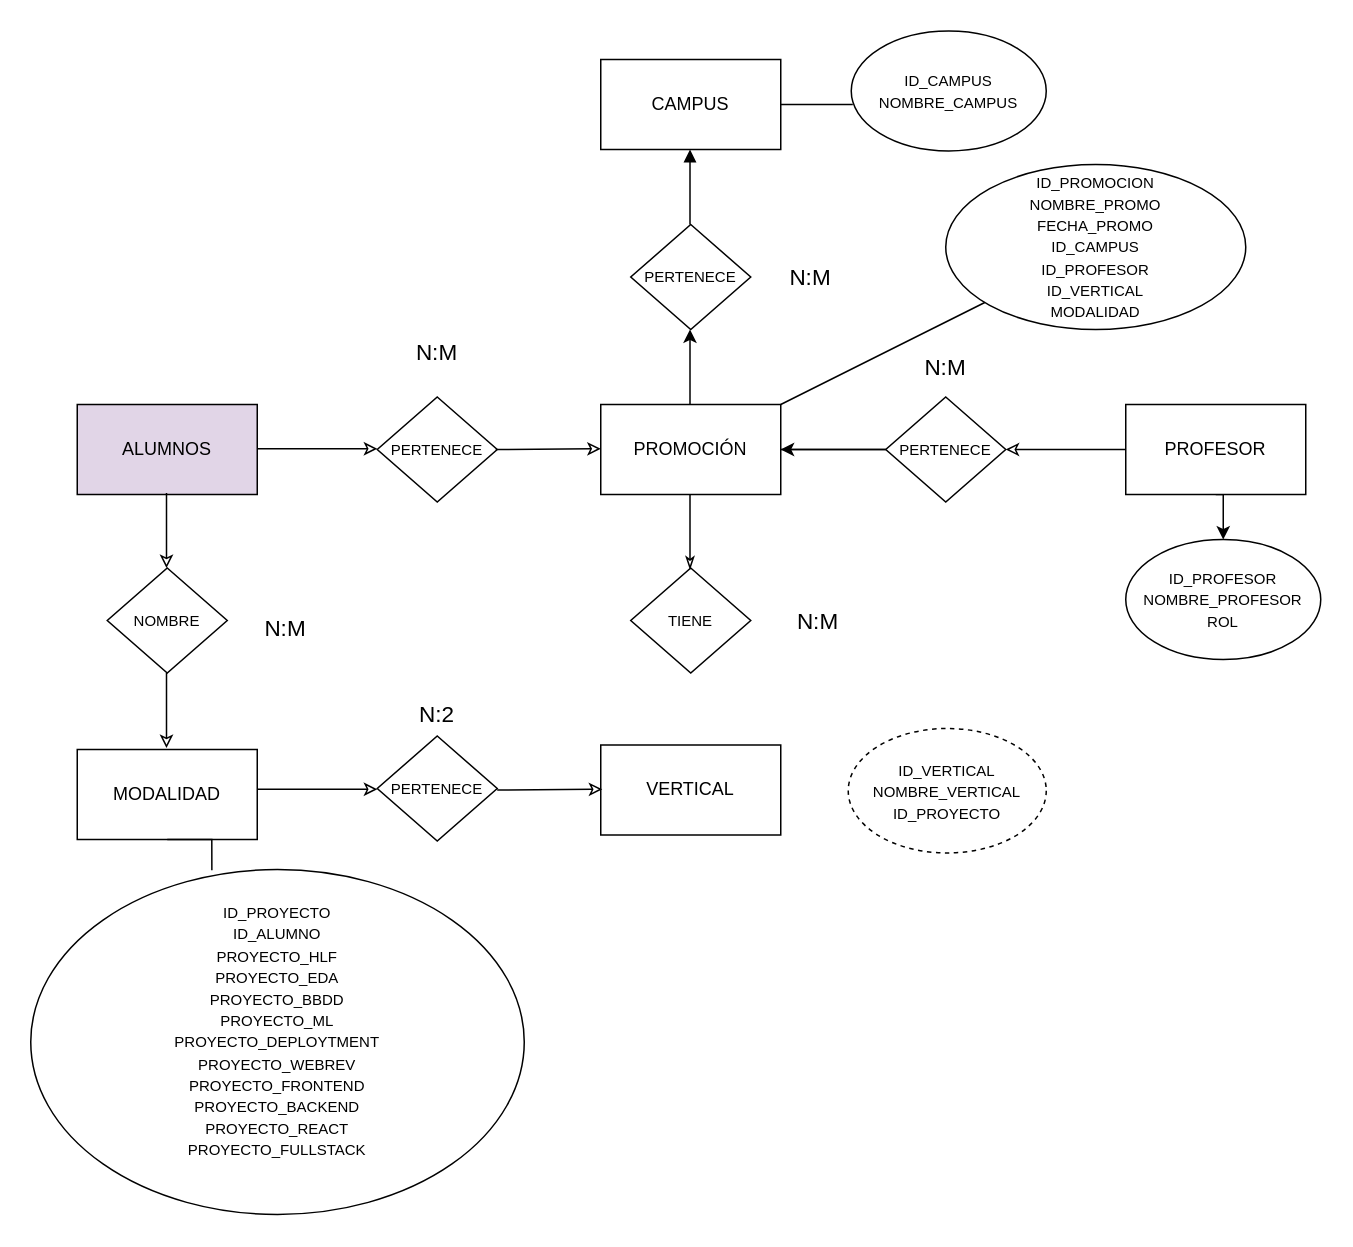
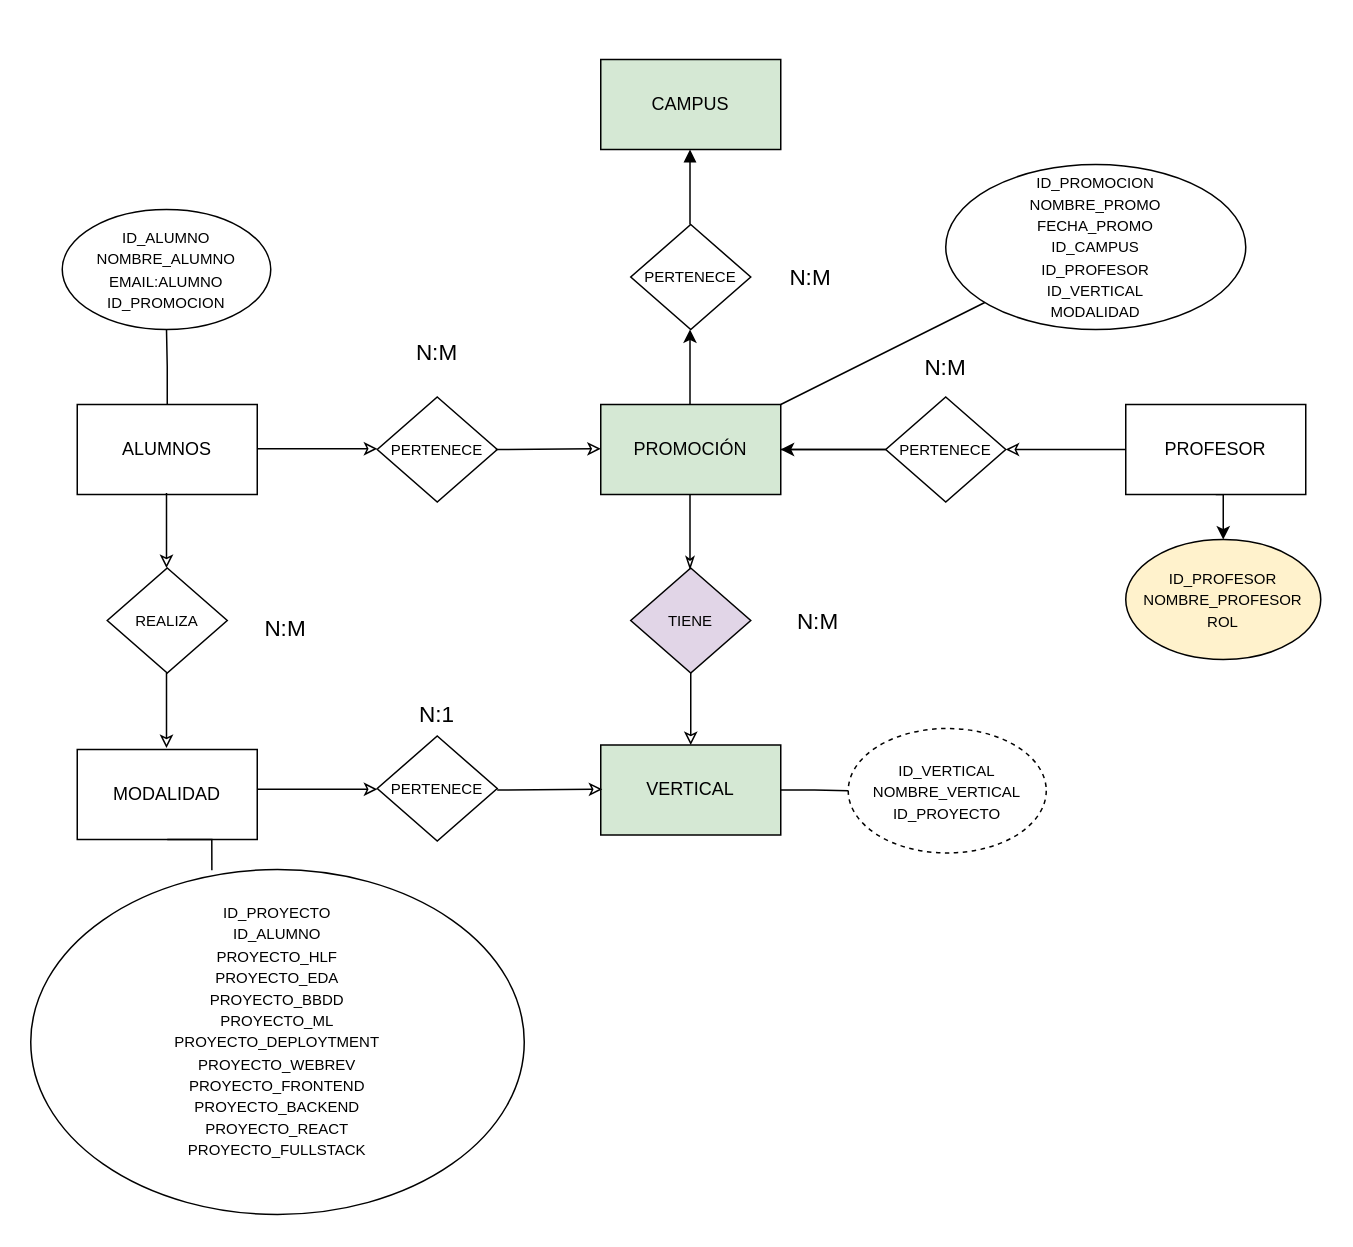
node "ID_CAMPUS NOMBRE_CAMPUS": removed
node "CAMPUS": fillcolor #ffffff -> #d5e8d4
edge "ID_CAMPUS NOMBRE_CAMPUS" -- "CAMPUS": removed
node "ID_ALUMNO NOMBRE_ALUMNO EMAIL:ALUMNO ID_PROMOCION": added
edge "ID_ALUMNO NOMBRE_ALUMNO EMAIL:ALUMNO ID_PROMOCION" -- "ALUMNOS": added
node "ALUMNOS": fillcolor #e1d5e7 -> #ffffff
node "PROMOCIÓN": fillcolor #ffffff -> #d5e8d4
node "ID_PROFESOR NOMBRE_PROFESOR ROL": fillcolor #ffffff -> #fff2cc
node "NOMBRE": label "NOMBRE" -> "REALIZA"
node "TIENE": fillcolor #ffffff -> #e1d5e7
edge "TIENE" -> "VERTICAL": added
node "N:2": label "N:2" -> "N:1"
node "VERTICAL": fillcolor #ffffff -> #d5e8d4
edge "VERTICAL" -- "ID_VERTICAL NOMBRE_VERTICAL ID_PROYECTO": added
